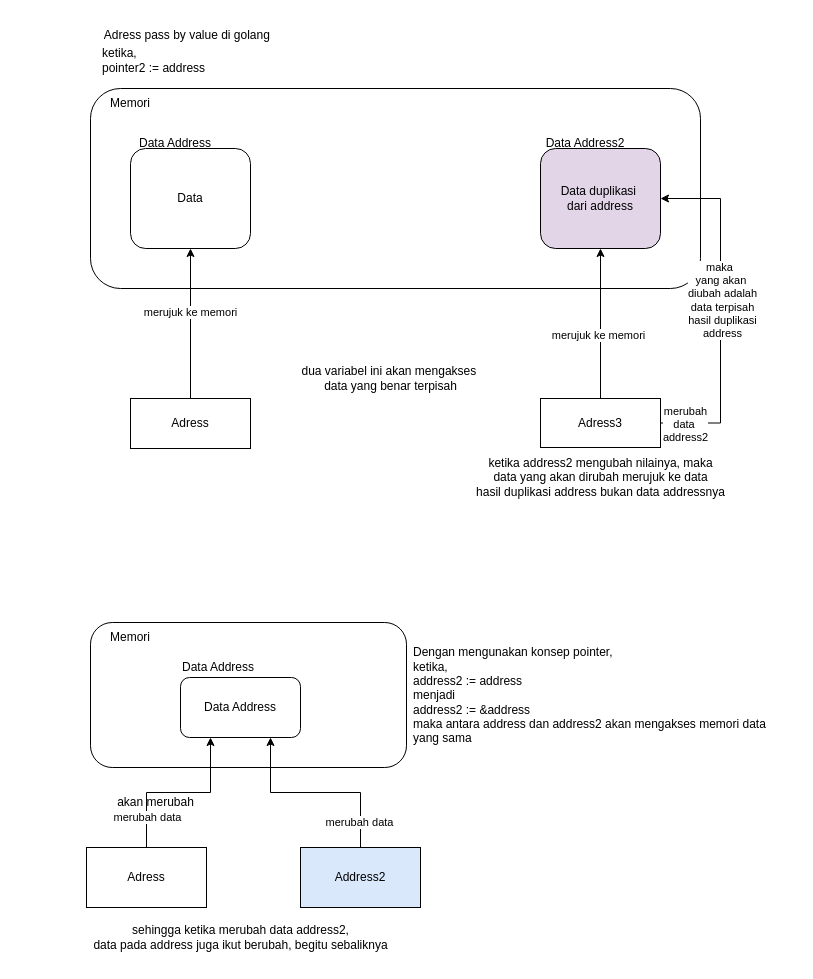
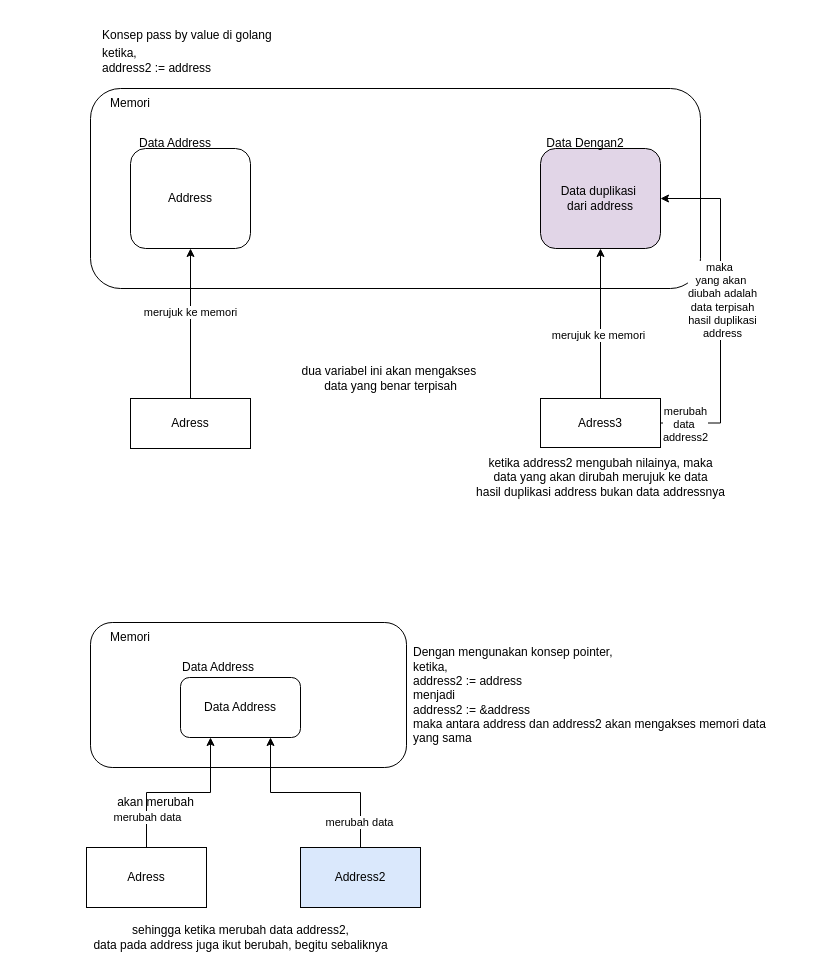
node "Adress pass by value di golang": label "Adress pass by value di golang" -> "Konsep pass by value di golang"
node "ketika, pointer2 := address": label "ketika, pointer2 := address" -> "ketika, address2 := address"
node "Data Address2": label "Data Address2" -> "Data Dengan2"
node "Data": label "Data" -> "Address"
